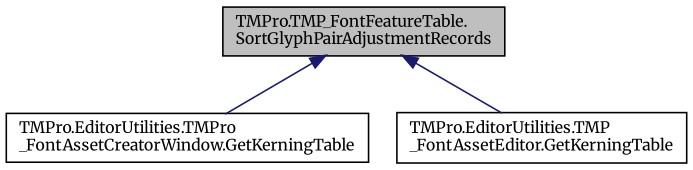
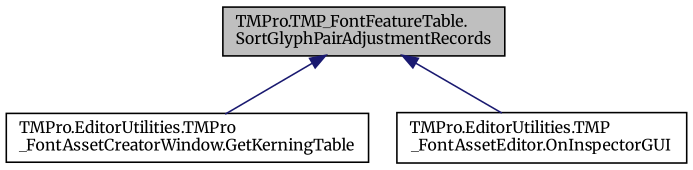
node "TMPro.EditorUtilities.TMP _FontAssetEditor.GetKerningTable": label "TMPro.EditorUtilities.TMP _FontAssetEditor.GetKerningTable" -> "TMPro.EditorUtilities.TMP _FontAssetEditor.OnInspectorGUI"
